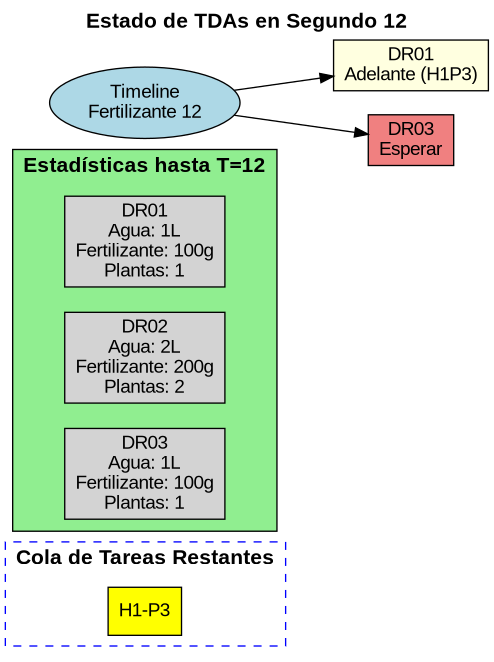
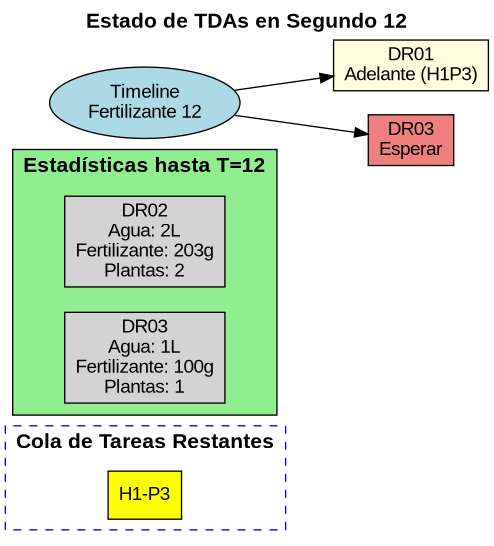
node "DR01 Agua: 1L Fertilizante: 100g Plantas: 1": removed
node "DR02 Agua: 2L Fertilizante: 200g Plantas: 2": label "DR02 Agua: 2L Fertilizante: 200g Plantas: 2" -> "DR02 Agua: 2L Fertilizante: 203g Plantas: 2"
